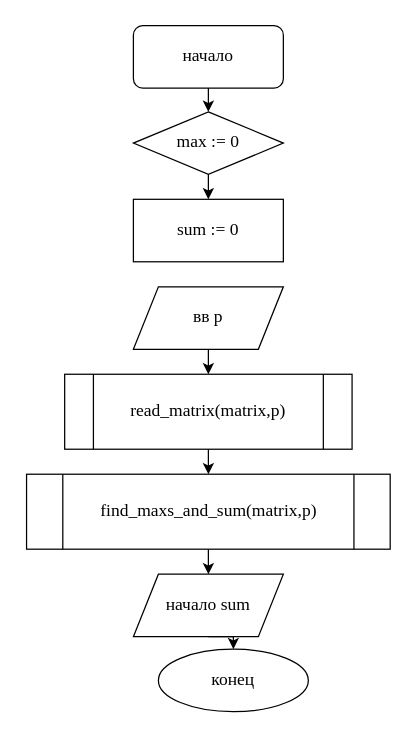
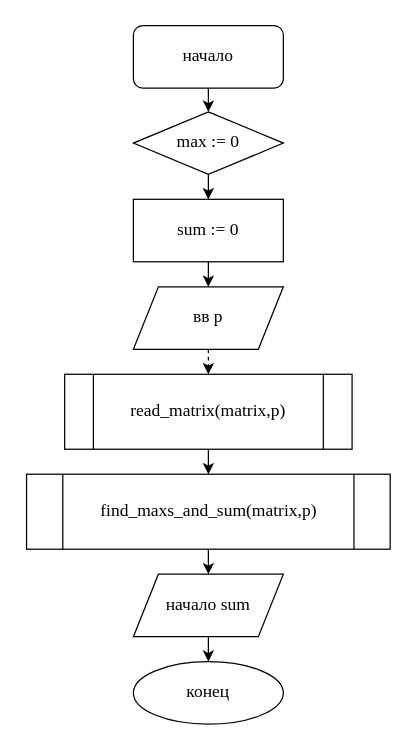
edge "sum := 0" -> "вв p": added
edge "вв p" -> "read_matrix(matrix,p)": style solid -> dashed
node "конец": moved (233, 681) -> (208, 693)
